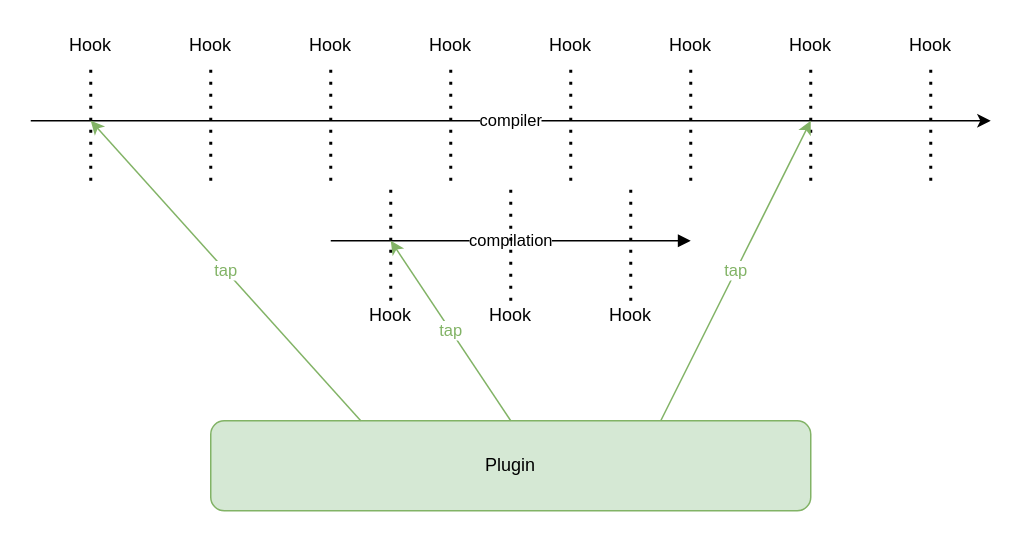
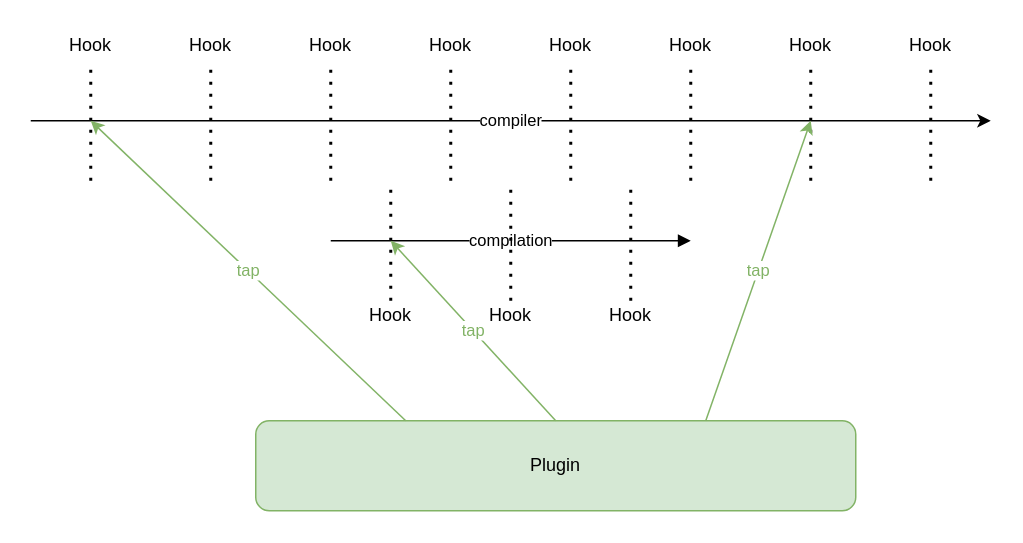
node "Plugin": moved (511, 466) -> (556, 466)
